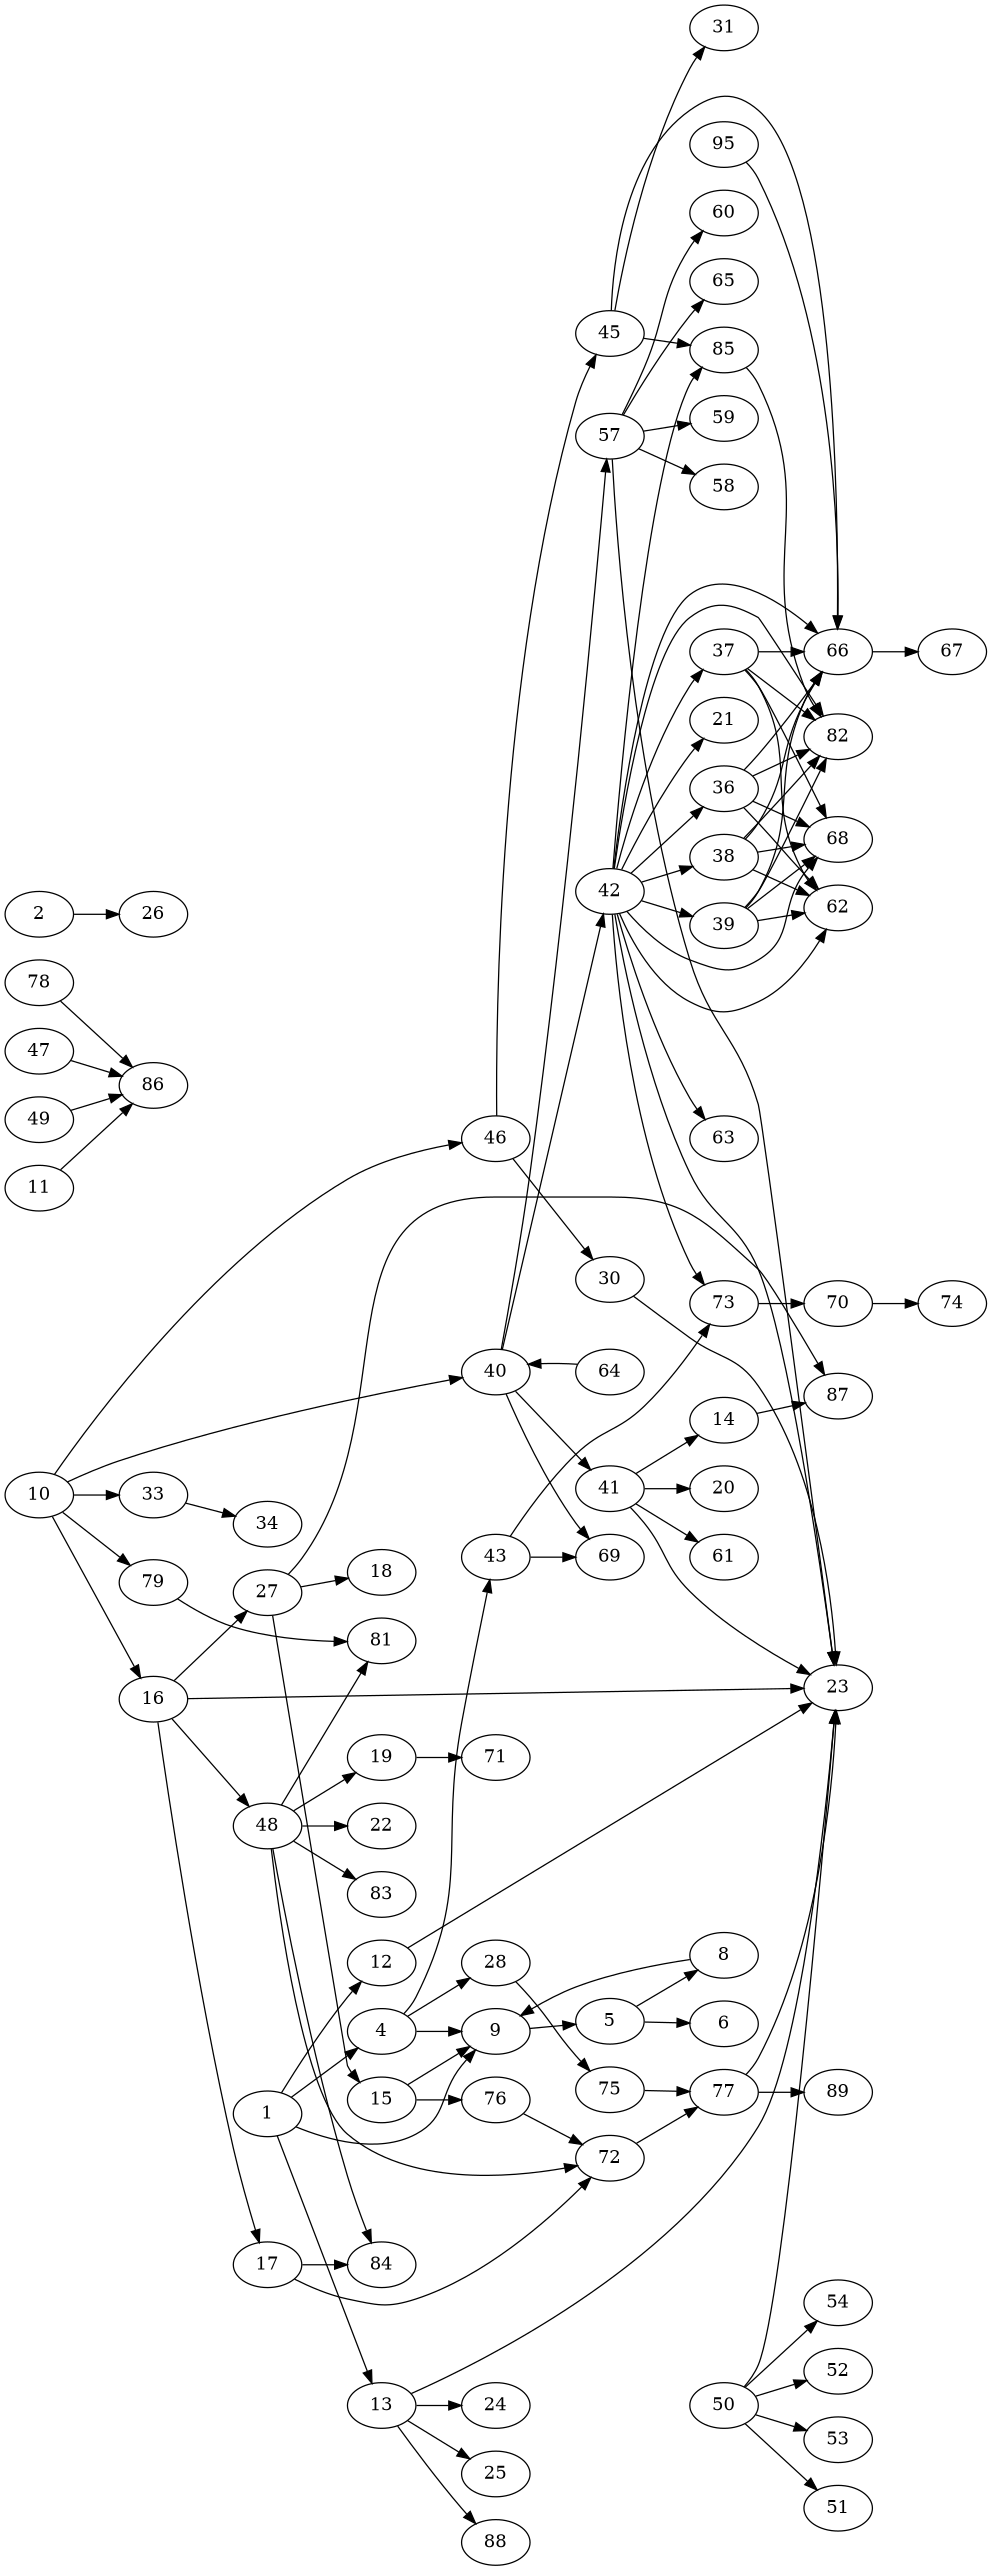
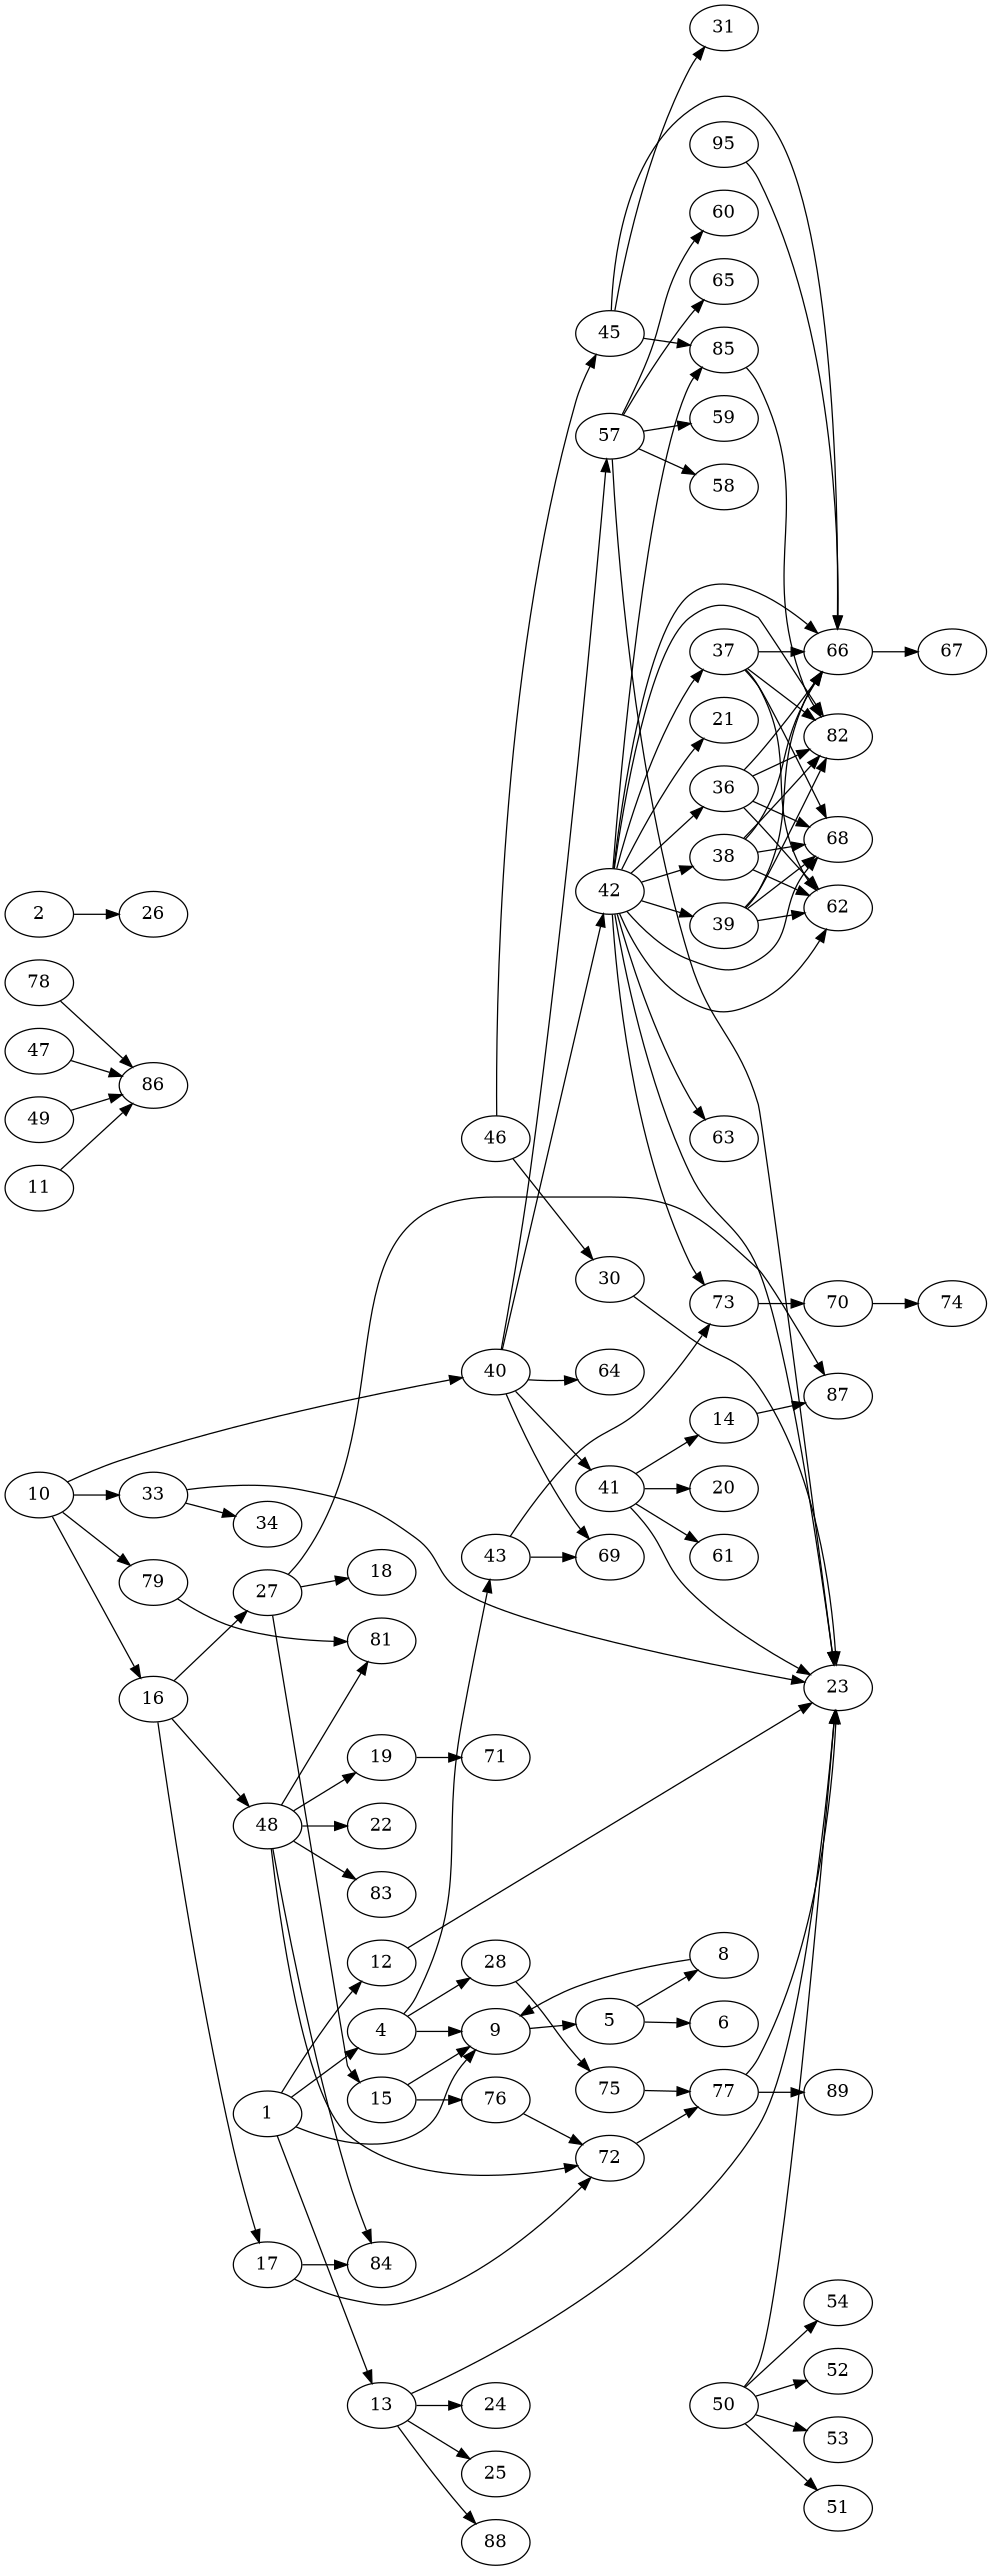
edge "10" -> "46": removed
edge "64" -> "40": reversed
edge "16" -> "23": now "33" -> "23"
